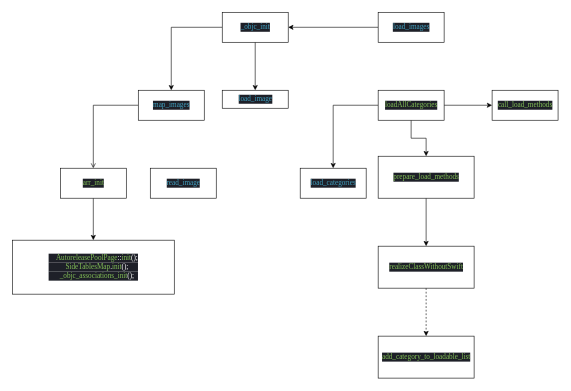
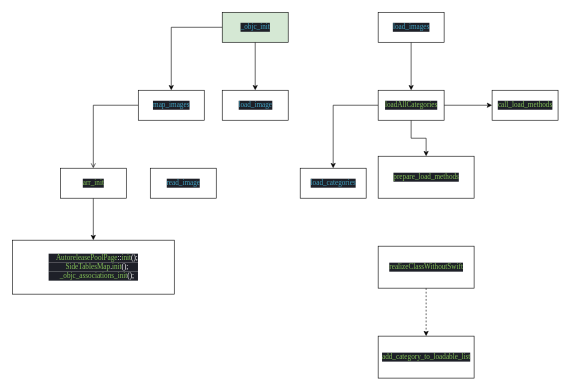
node "_objc_init": fillcolor #ffffff -> #d5e8d4
edge "load_images" -> "_objc_init": now "load_images" -> "loadAllCategories"
node "load_image": size 66x18 -> 66x30
edge "prepare_load_methods" -> "realizeClassWithoutSwift": removed
